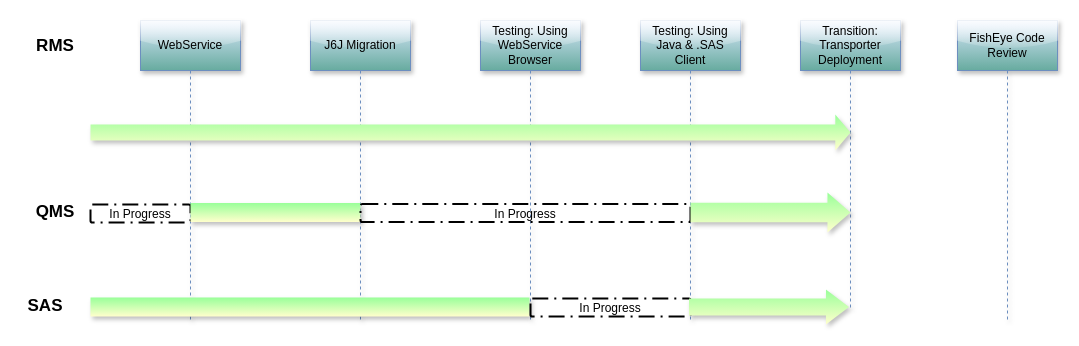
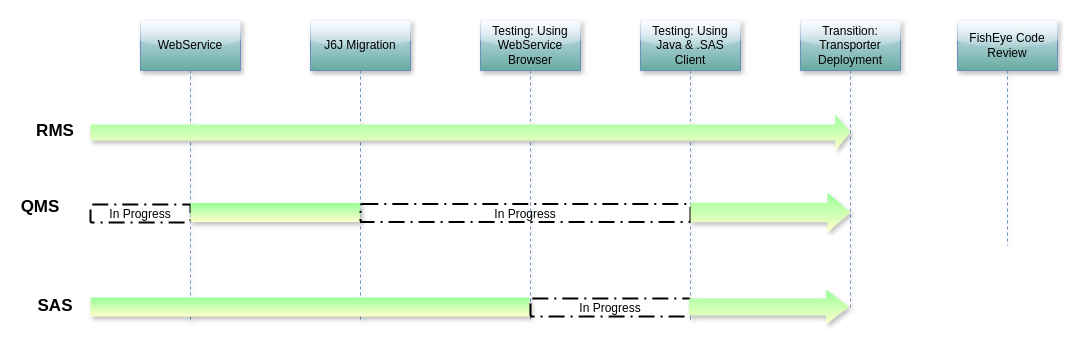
node "RMS": moved (56, 47) -> (56, 132)
node "FishEye Code Review": size 100x300 -> 100x225
node "QMS": moved (56, 212) -> (41, 207)
node "SAS": moved (46, 307) -> (56, 307)
